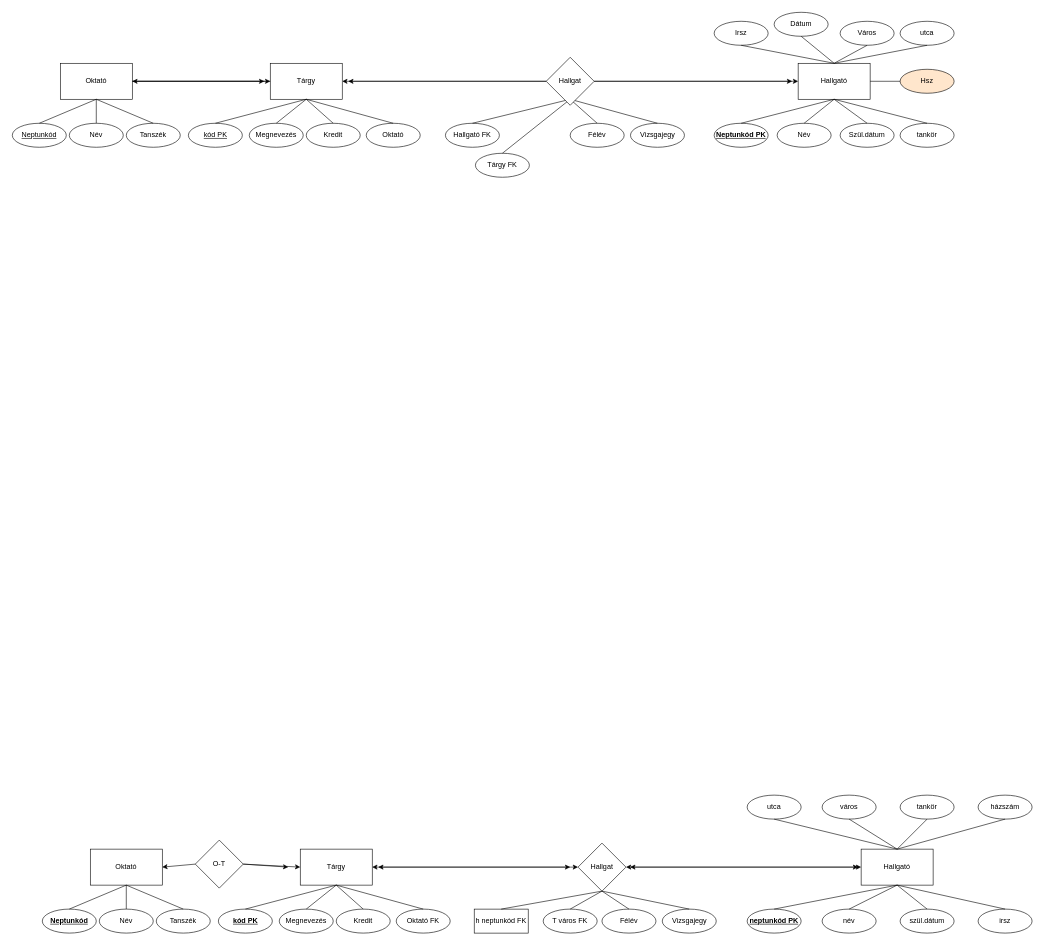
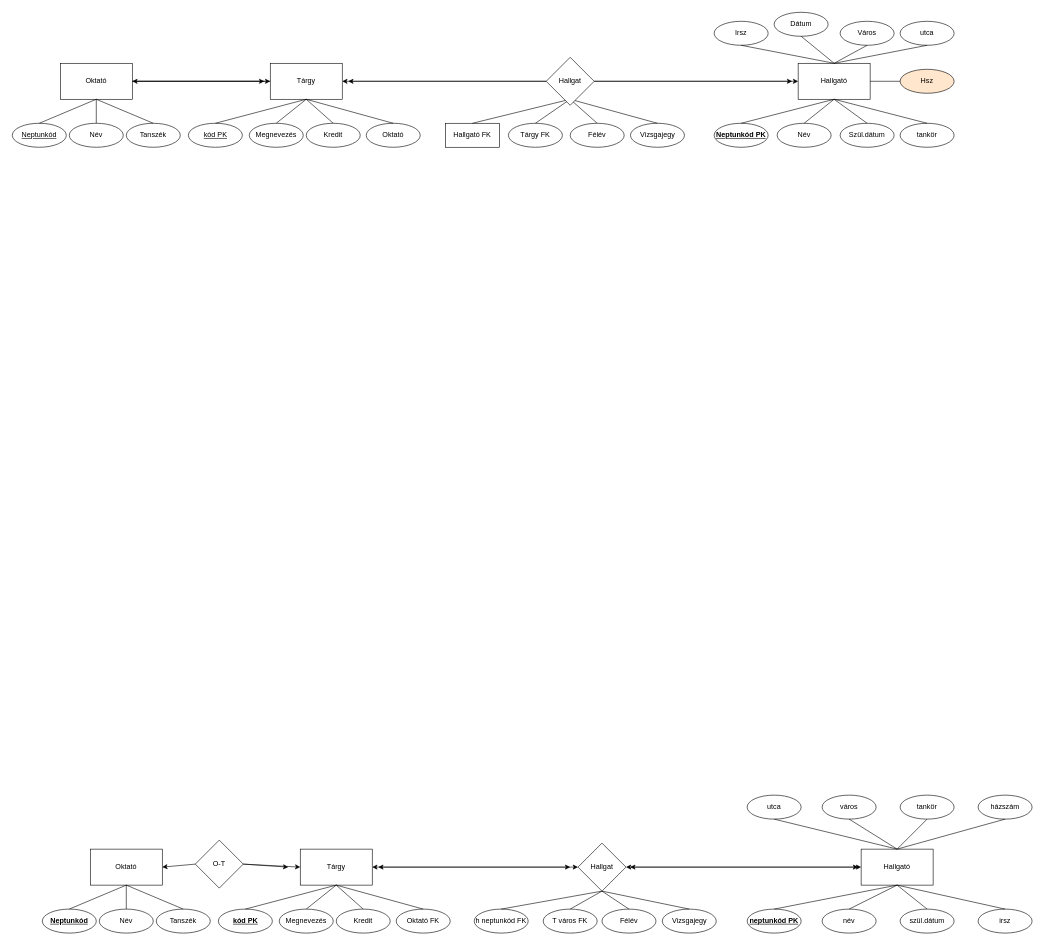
node "Hallgató FK": shape ellipse -> rectangle
node "Tárgy FK": moved (503, 165) -> (536, 135)
node "h neptunkód FK": shape rectangle -> ellipse
